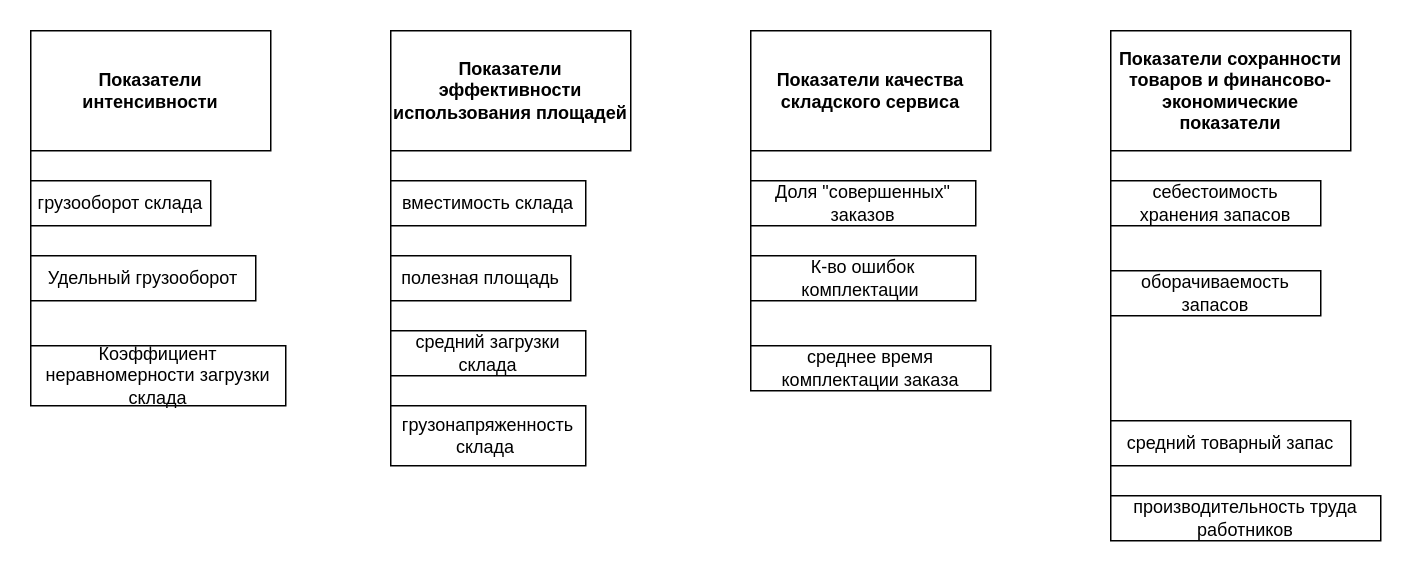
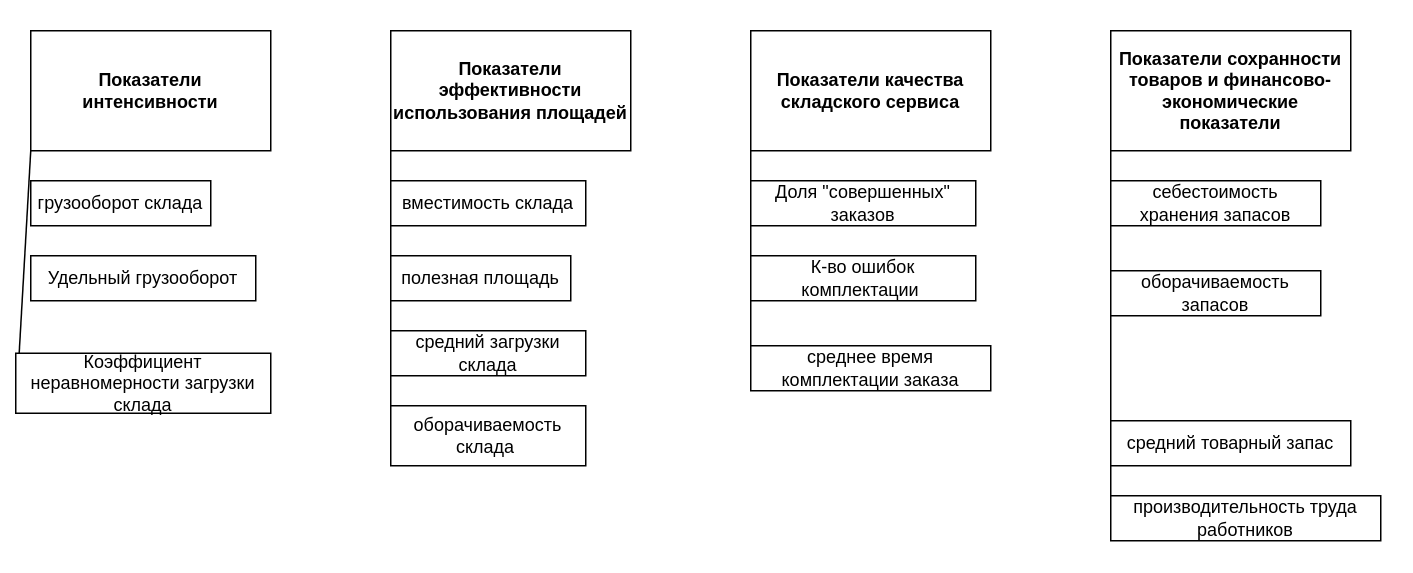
node "Коэффициент неравномерности загрузки склада": moved (158, 376) -> (143, 383)
node "грузонапряженность склада": label "грузонапряженность склада" -> "оборачиваемость склада"
